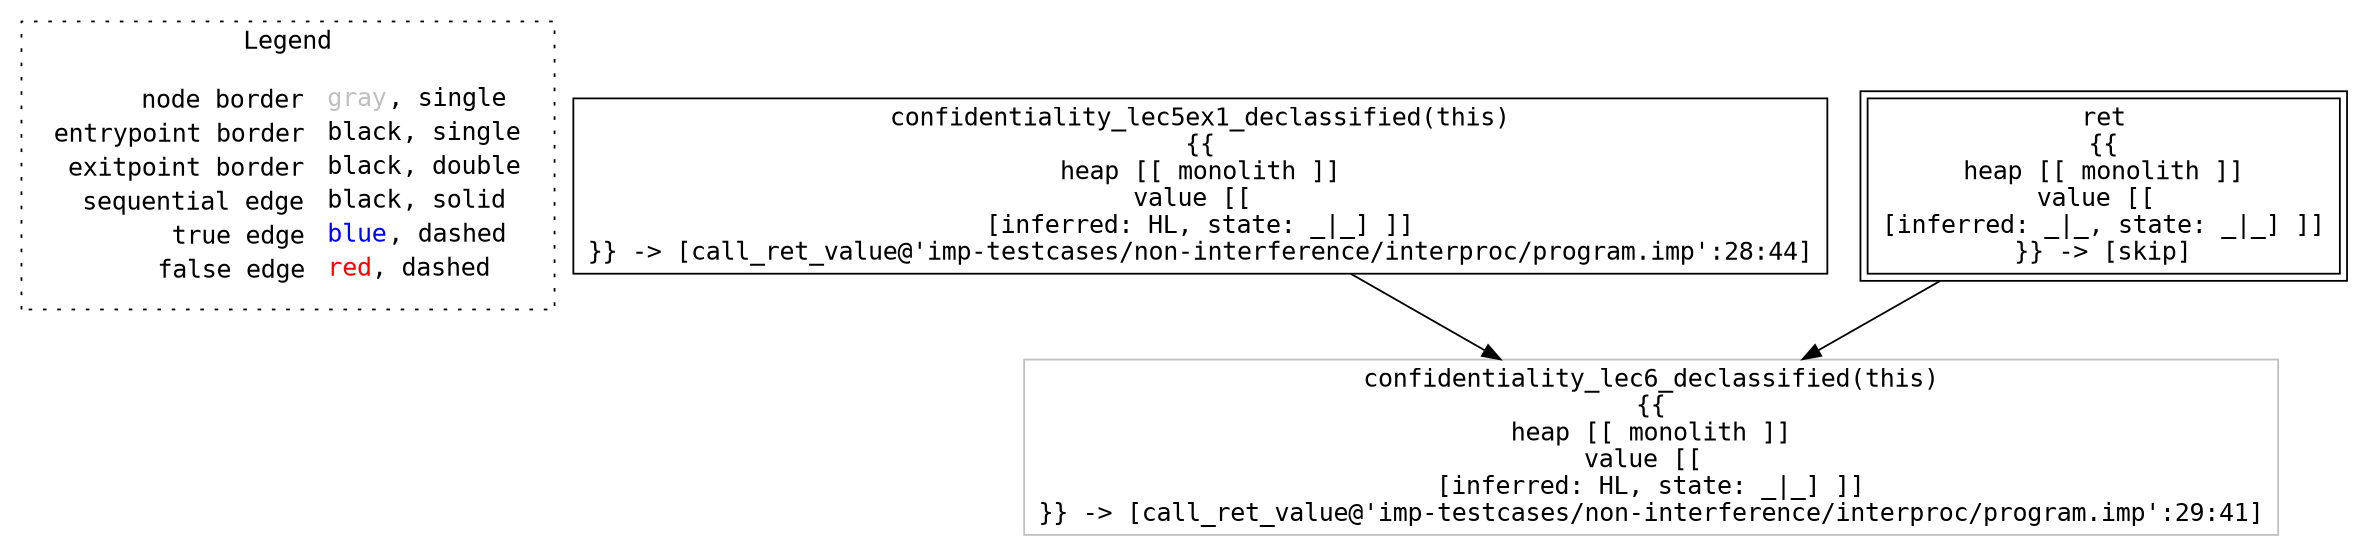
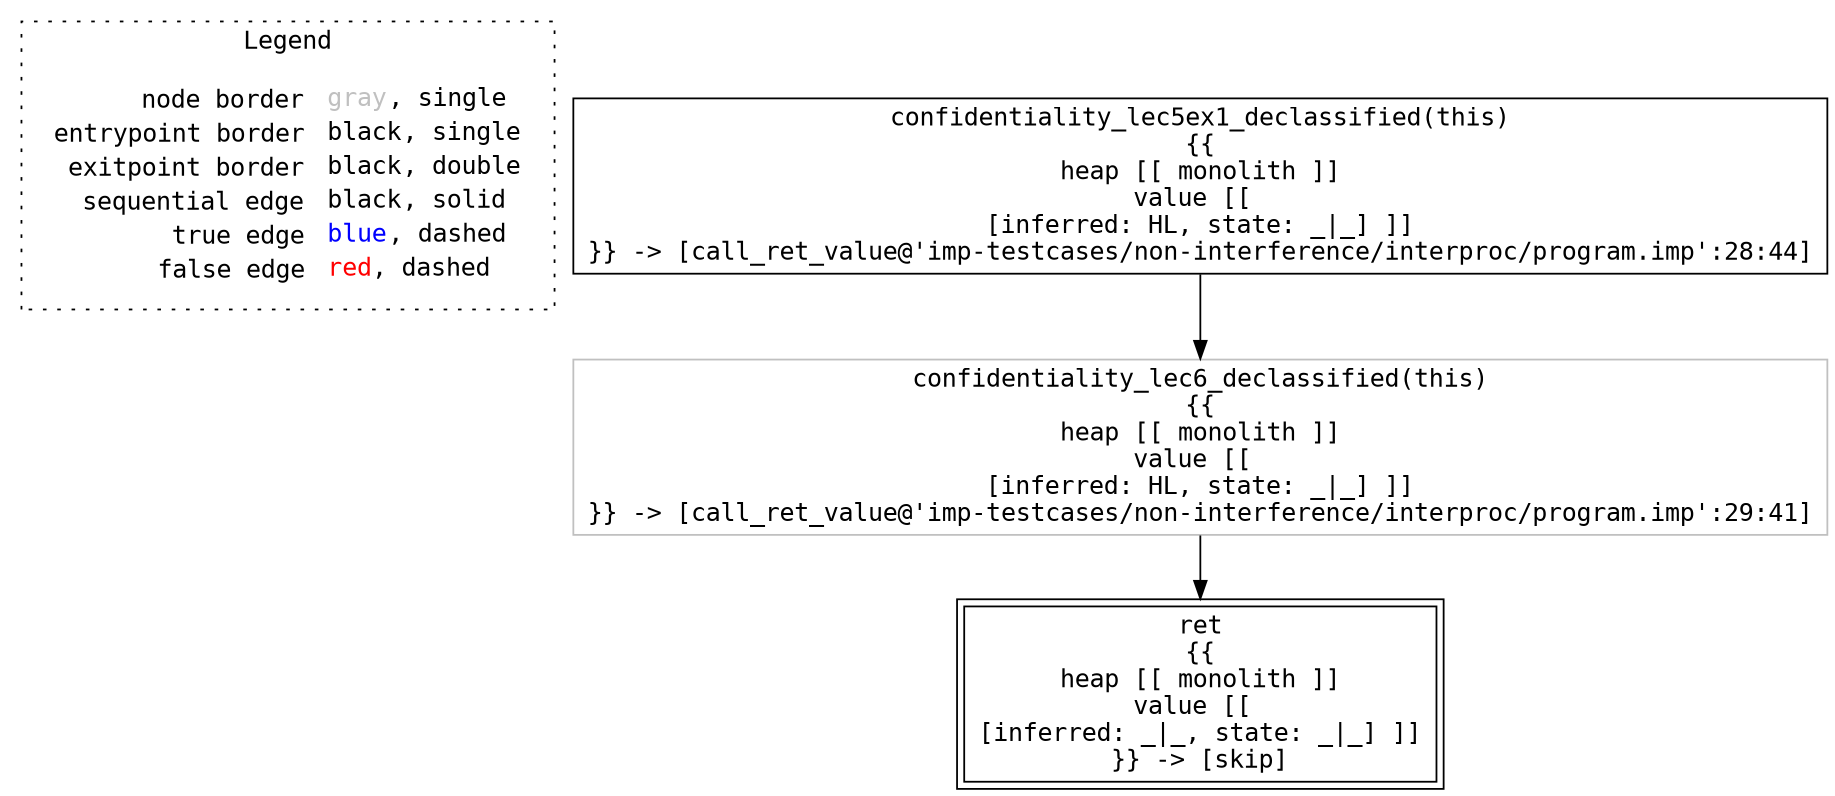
edge "ret" -> "confidentiality_lec6_declassified(this)": reversed
